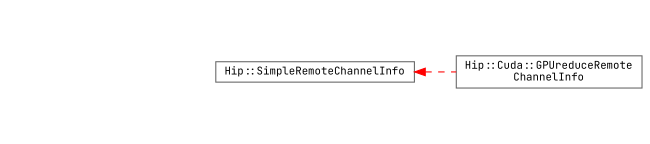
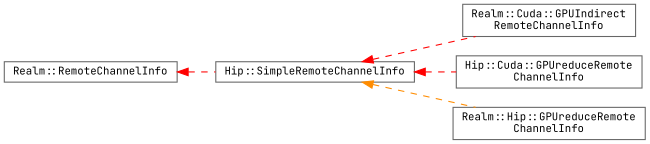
node "Realm::Cuda::GPUIndirect RemoteChannelInfo": added
node "Realm::RemoteChannelInfo": added
node "Realm::Hip::GPUreduceRemote ChannelInfo": added
